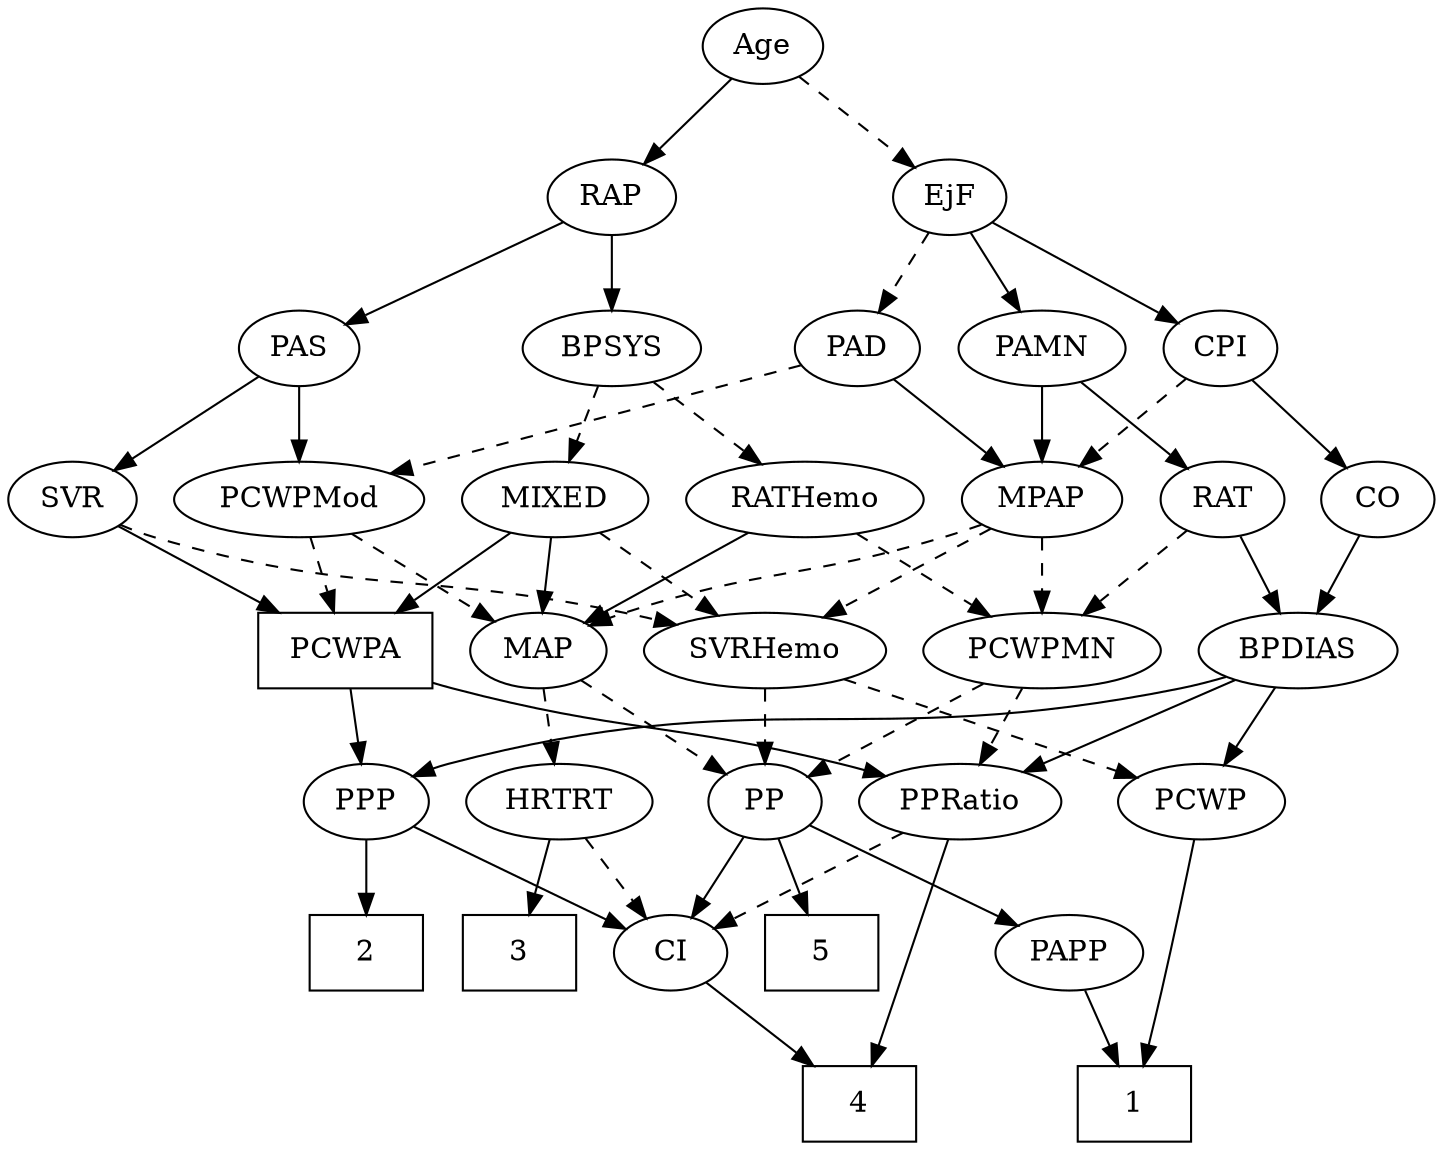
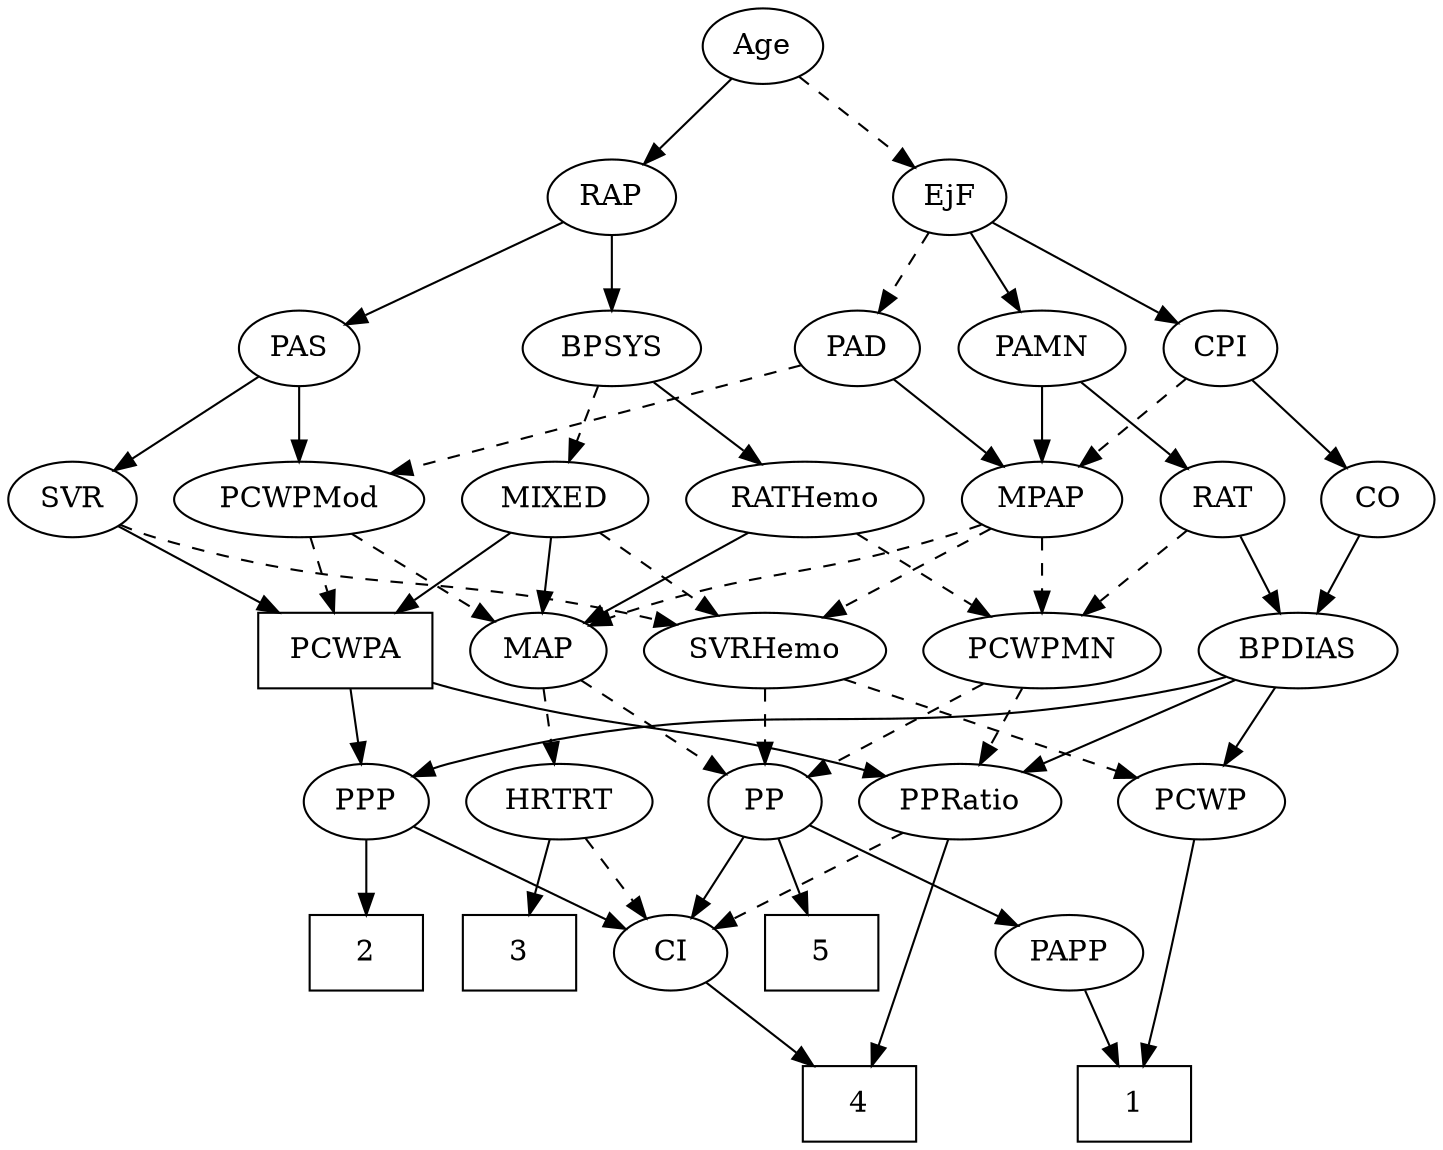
edge "BPSYS" -> "RATHemo": style dashed -> solid
